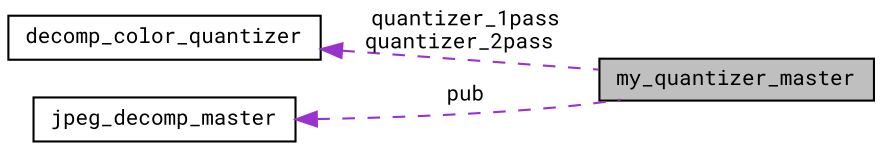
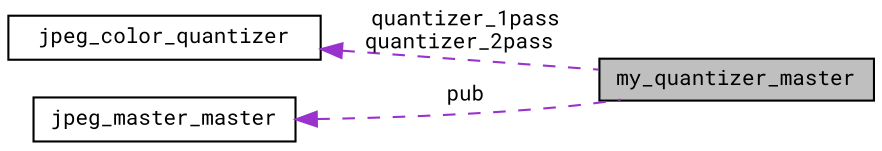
node "decomp_color_quantizer": label "decomp_color_quantizer" -> "jpeg_color_quantizer"
node "jpeg_decomp_master": label "jpeg_decomp_master" -> "jpeg_master_master"
